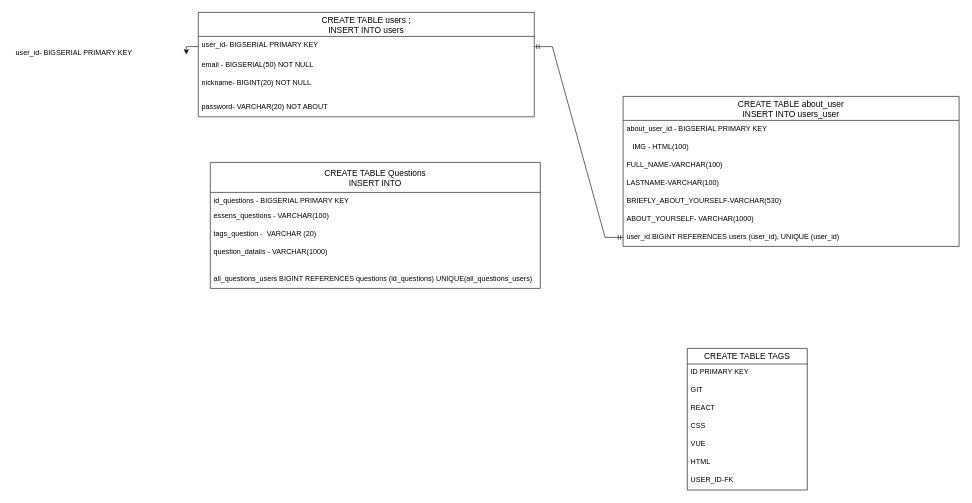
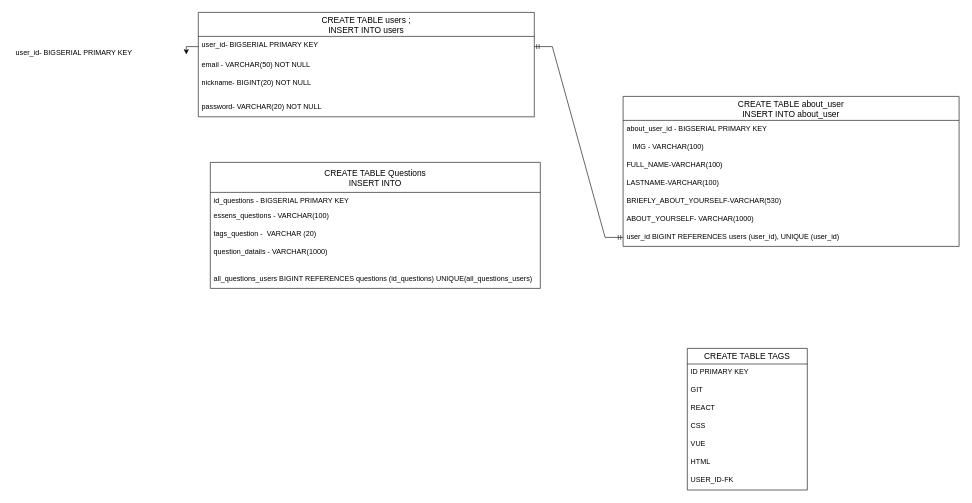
node "email - BIGSERIAL(50) NOT NULL": label "email - BIGSERIAL(50) NOT NULL" -> "email - VARCHAR(50) NOT NULL"
node "CREATE TABLE about_user INSERT INTO users_user": label "CREATE TABLE about_user INSERT INTO users_user" -> "CREATE TABLE about_user INSERT INTO about_user"
node "password- VARCHAR(20) NOT ABOUT": label "password- VARCHAR(20) NOT ABOUT" -> "password- VARCHAR(20) NOT NULL"
node "IMG - HTML(100)": label "IMG - HTML(100)" -> "IMG - VARCHAR(100)"
